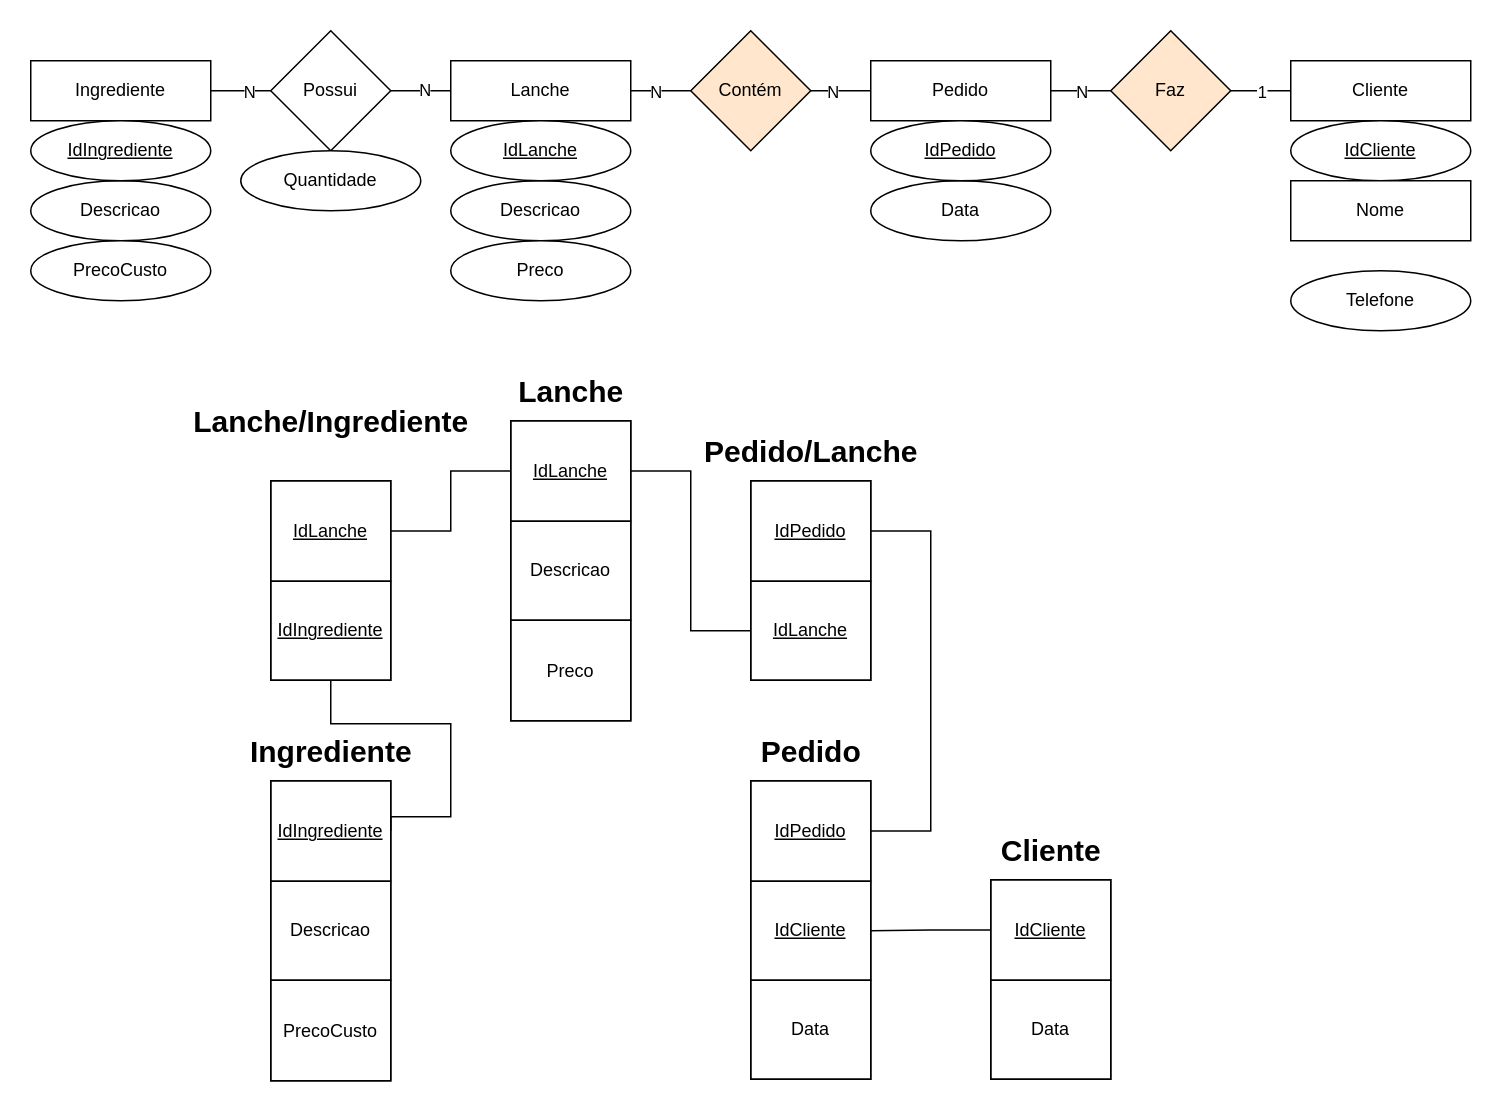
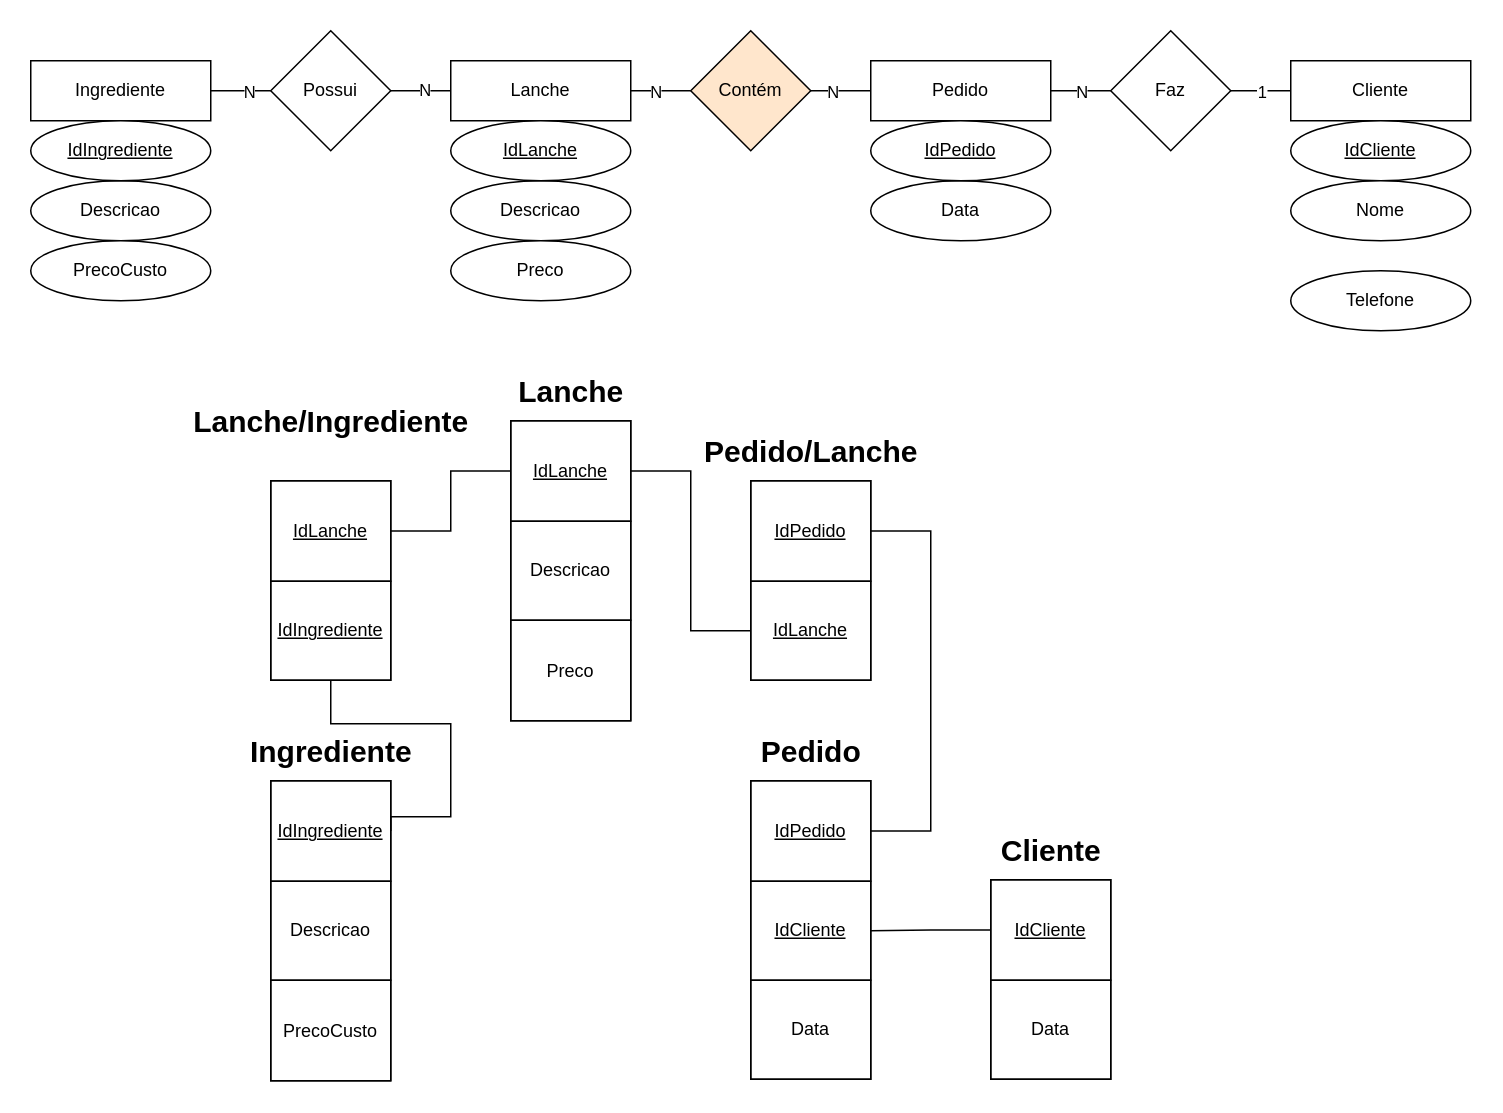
node "Faz": fillcolor #ffe6cc -> #ffffff
node "Quantidade": removed
node "Nome": shape rectangle -> ellipse
